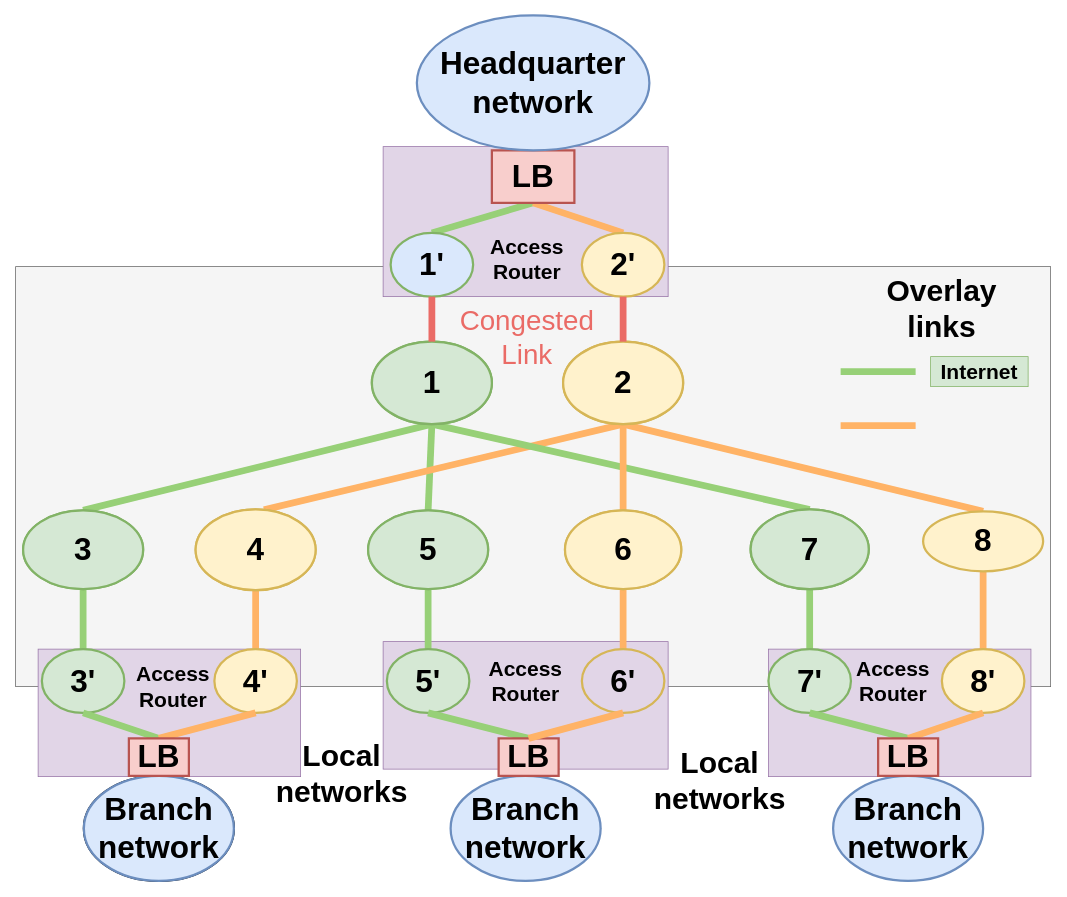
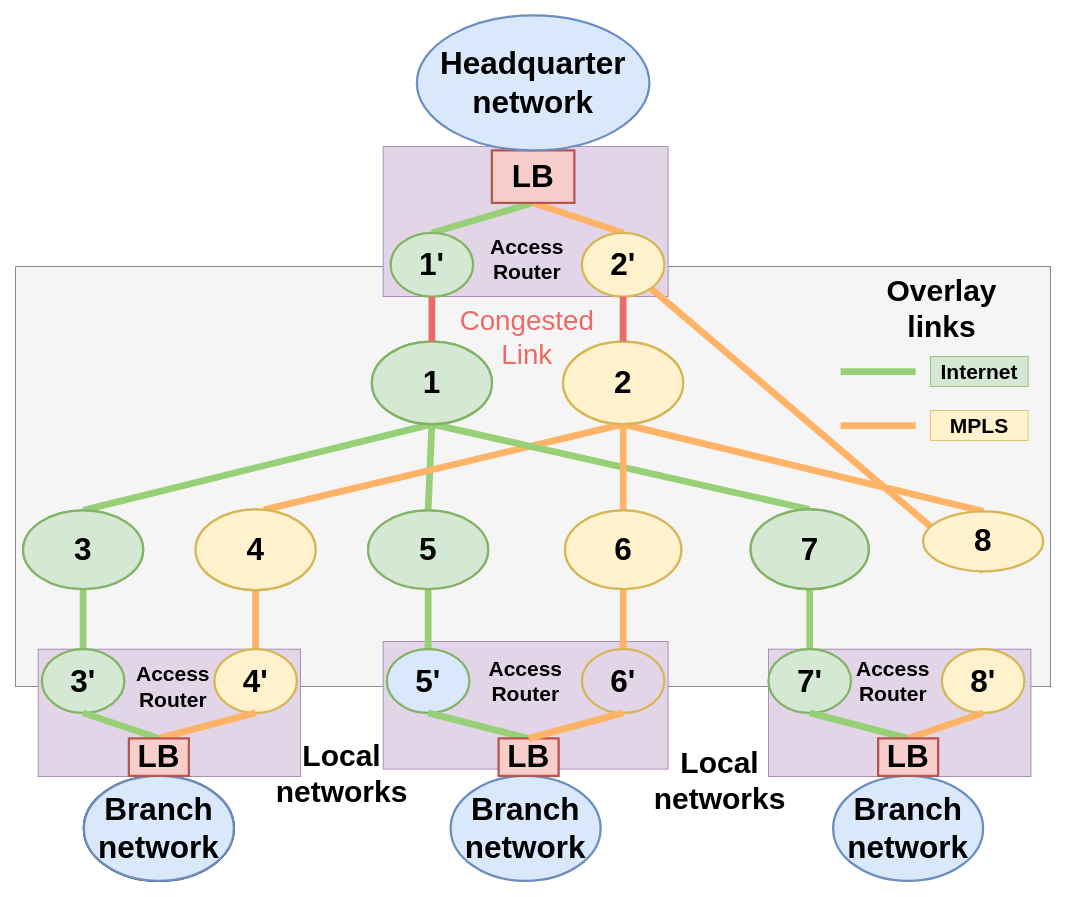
node "1'": fillcolor #dae8fc -> #d5e8d4
node "MPLS": added
edge "8" -- "8'": now "8" -- "2'"
node "5'": fillcolor #d5e8d4 -> #dae8fc
